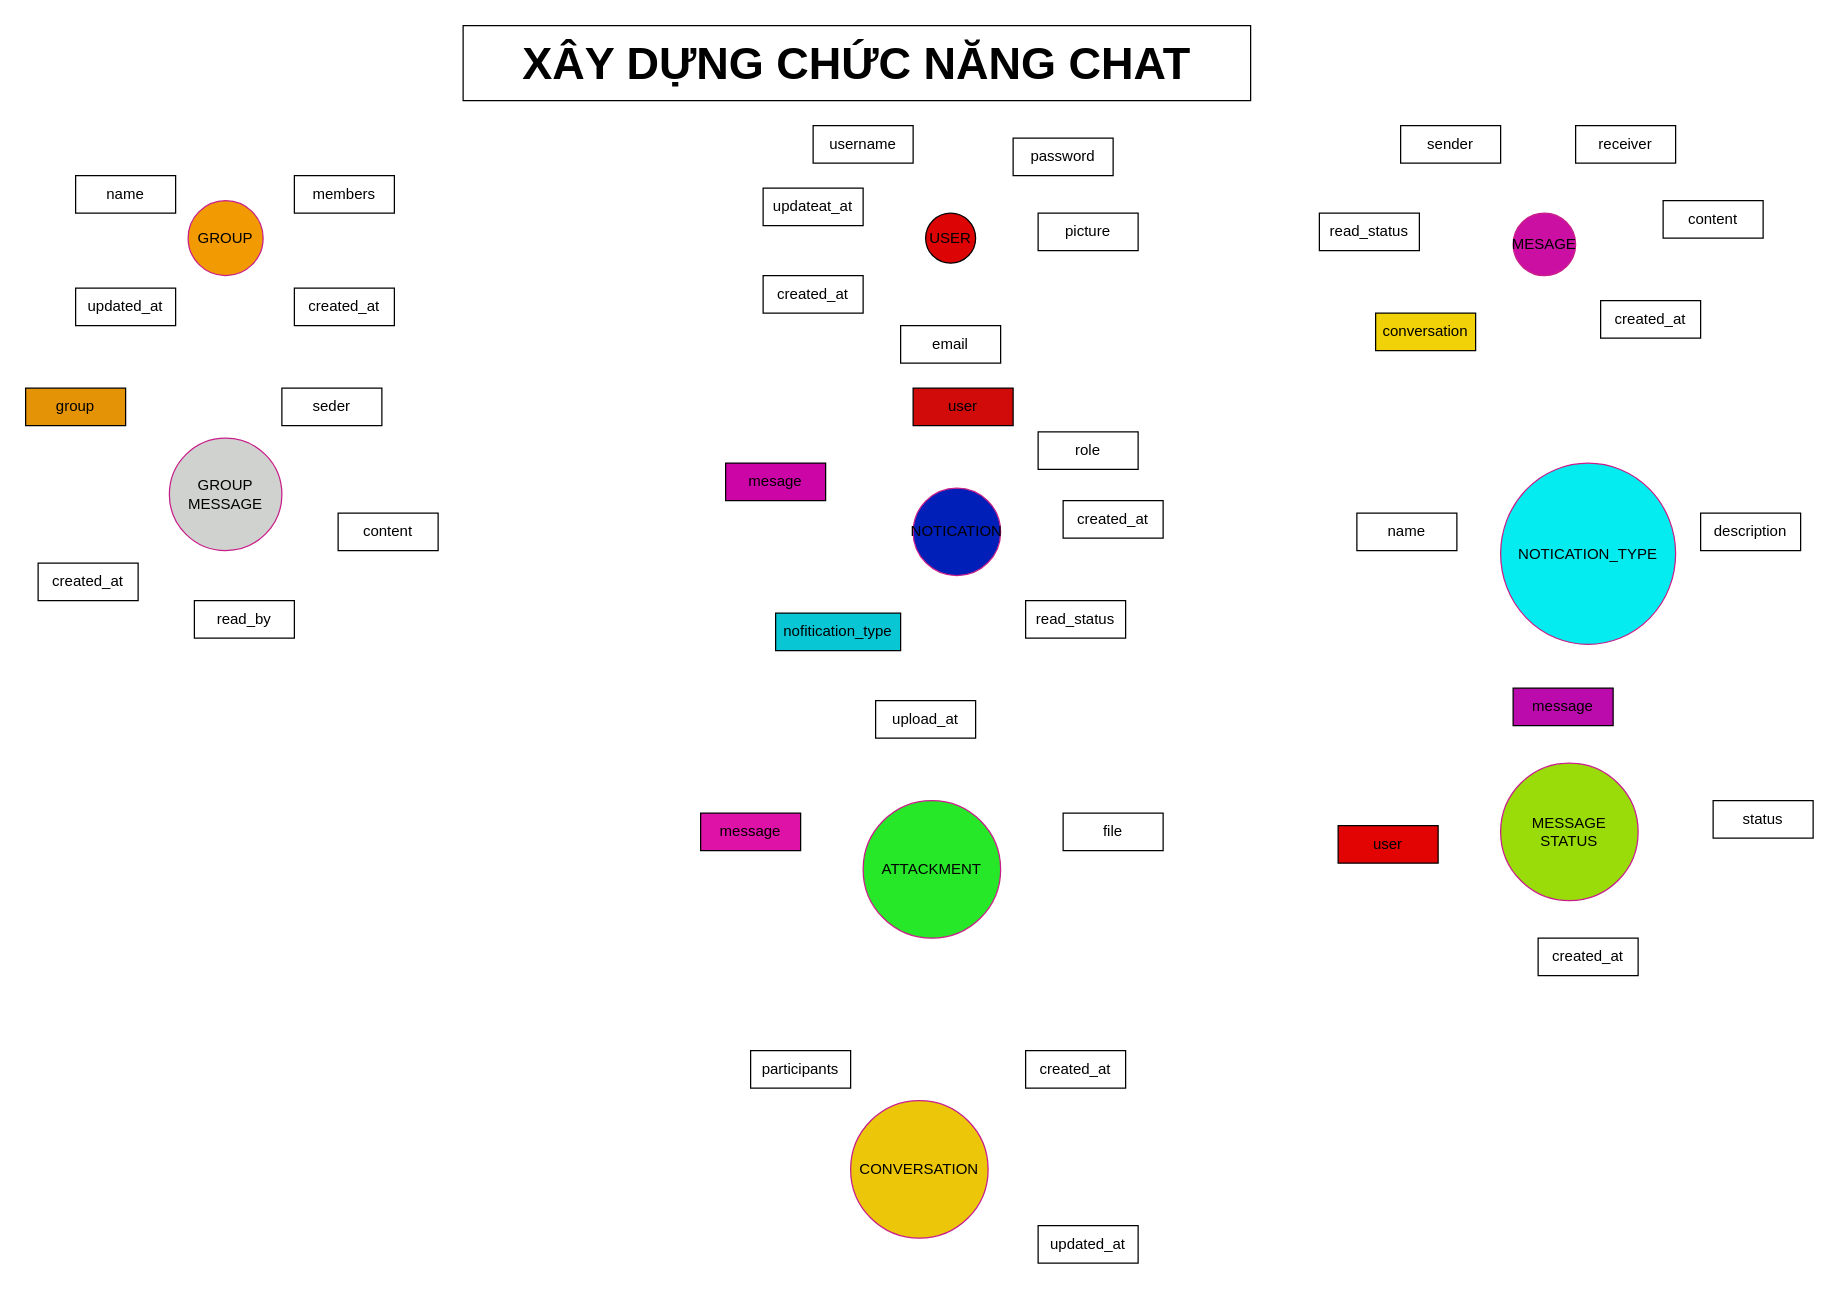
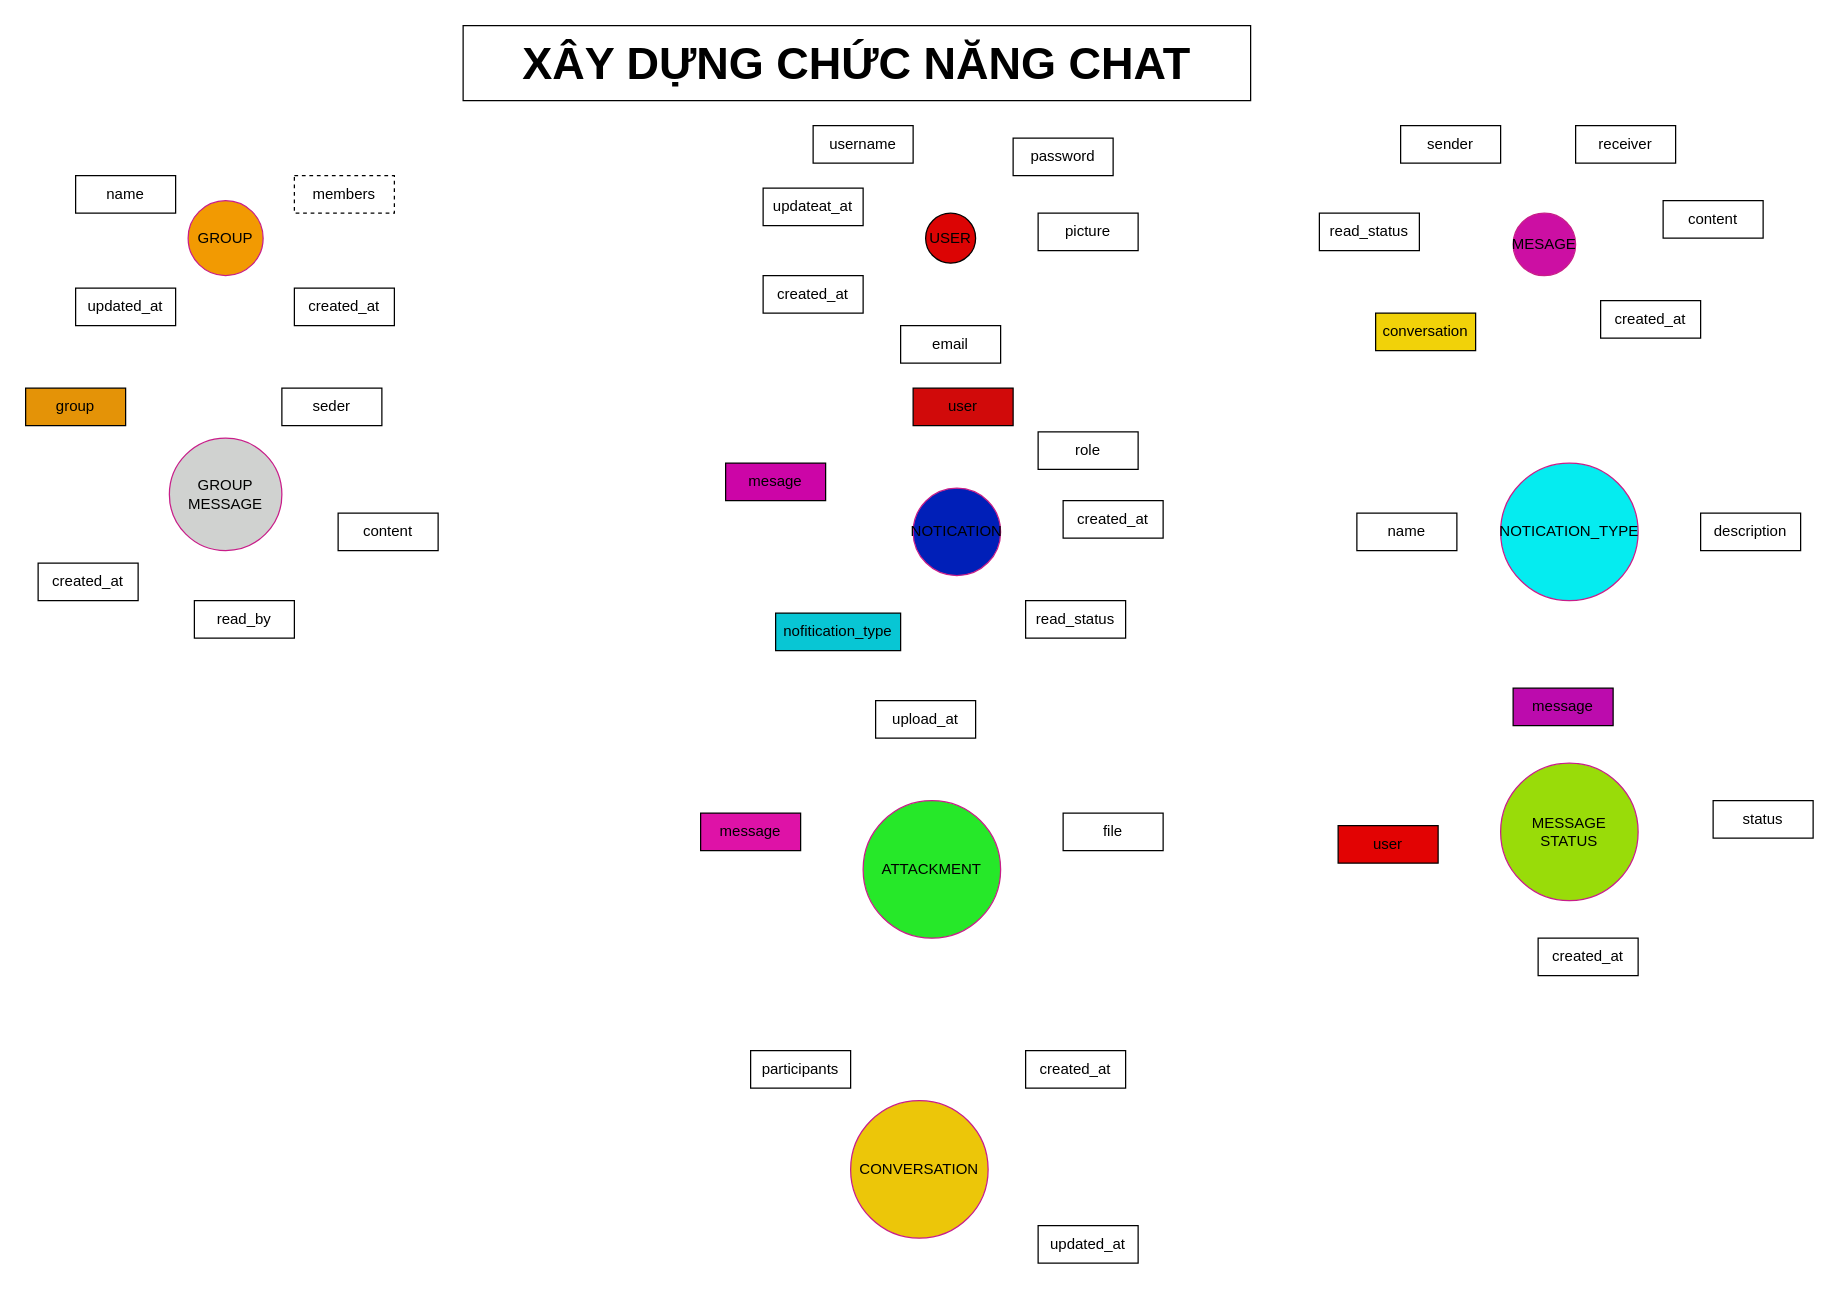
node "members": style solid -> dashed
node "NOTICATION_TYPE": size 175x181 -> 138x138
